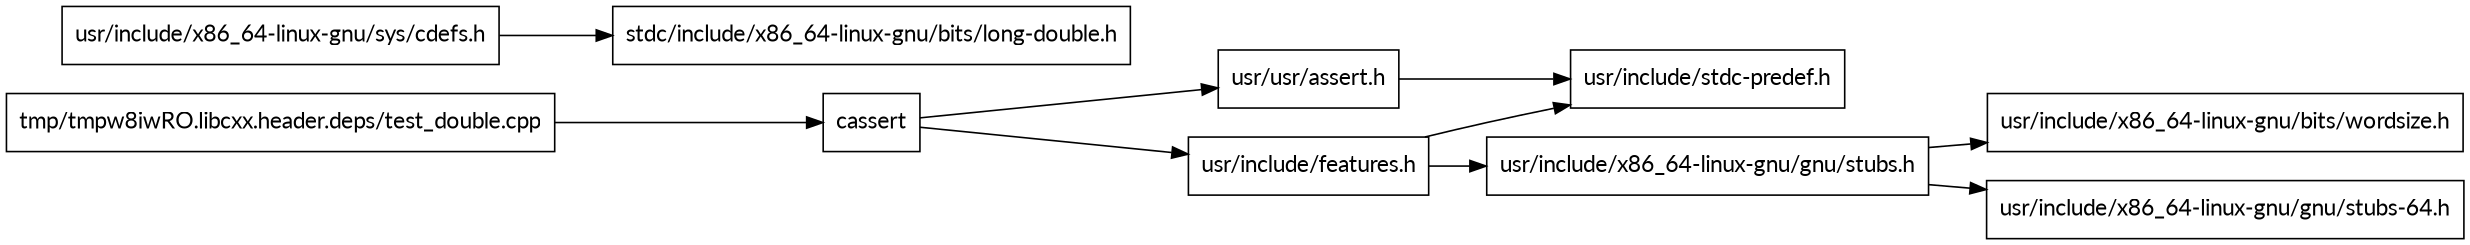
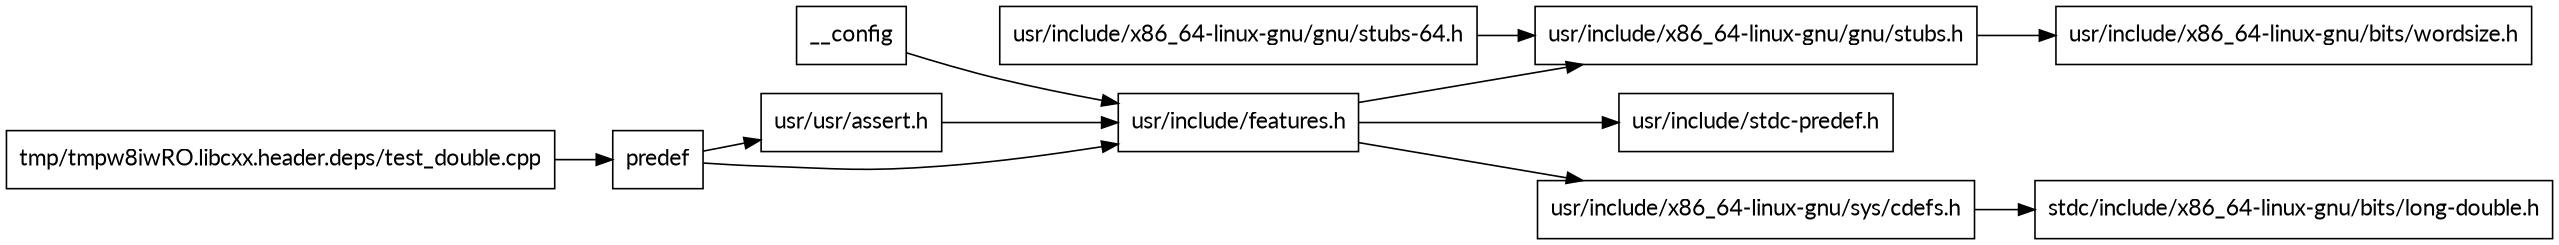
node "__config": added
edge "usr/usr/assert.h" -> "usr/include/stdc-predef.h": now "usr/usr/assert.h" -> "usr/include/features.h"
node "cassert": label "cassert" -> "predef"
edge "usr/include/features.h" -> "usr/include/x86_64-linux-gnu/sys/cdefs.h": added
edge "usr/include/x86_64-linux-gnu/gnu/stubs.h" -> "usr/include/x86_64-linux-gnu/gnu/stubs-64.h": reversed
